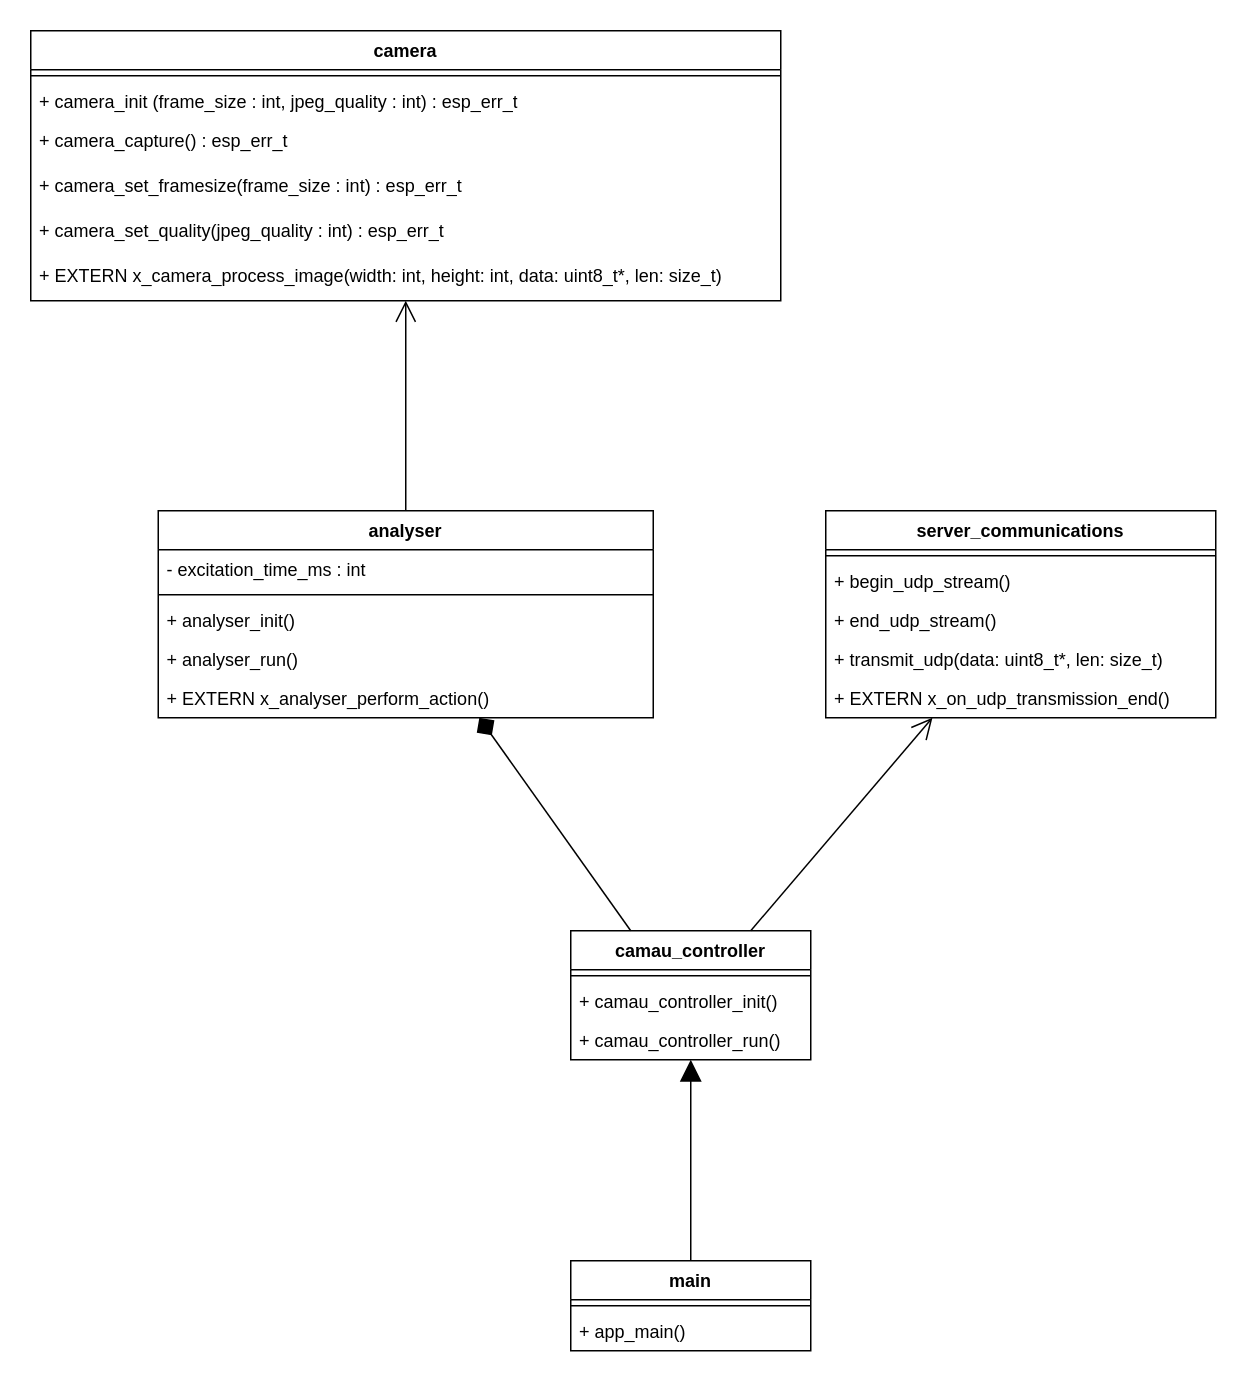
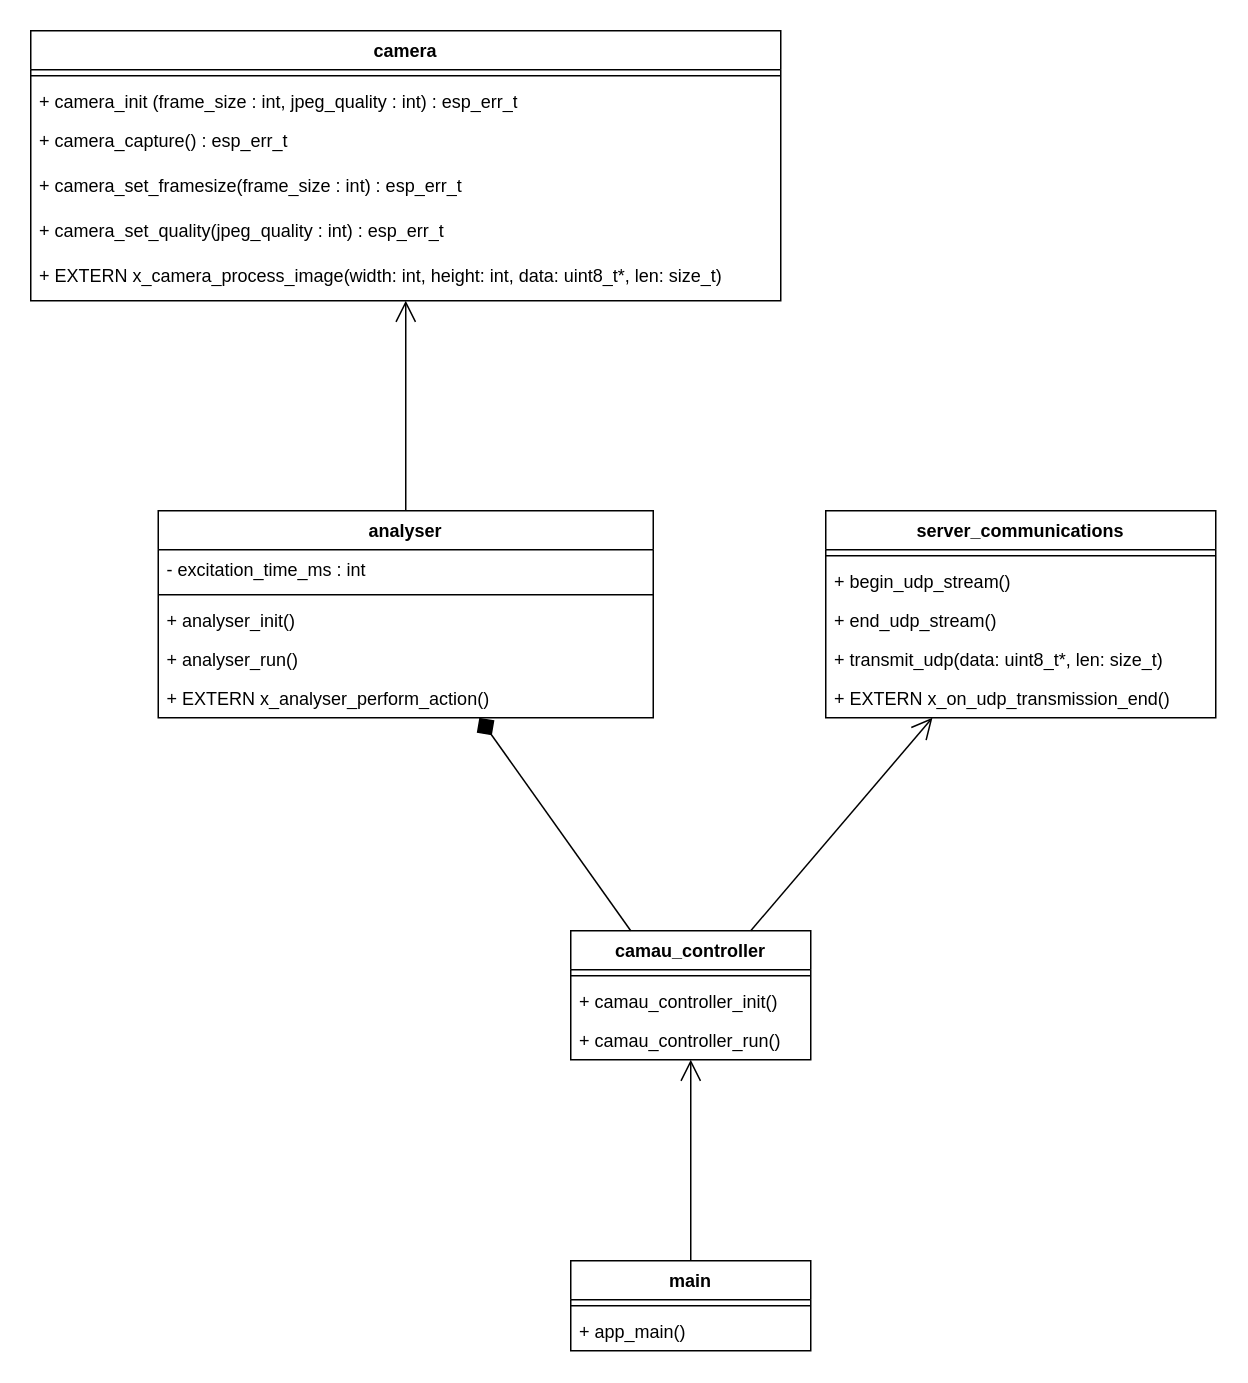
edge "main" -> "camau_controller": arrowhead block -> open
